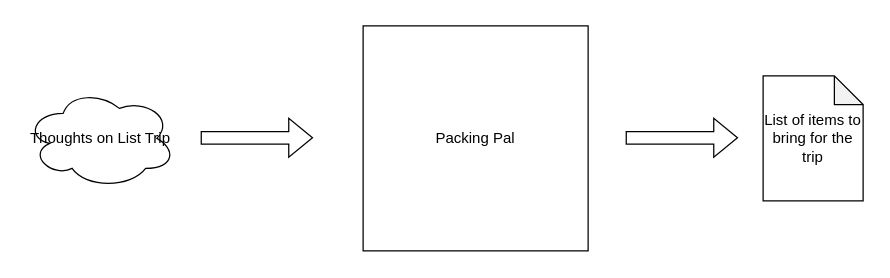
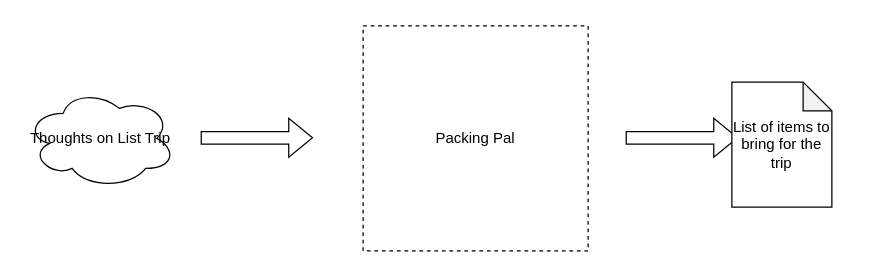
node "Packing Pal": style solid -> dashed
node "List of items to bring for the trip": moved (813, 138) -> (782, 144)
